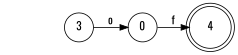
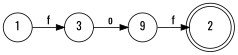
node "1": added
node "0": label "0" -> "9"
node "4": label "4" -> "2"
